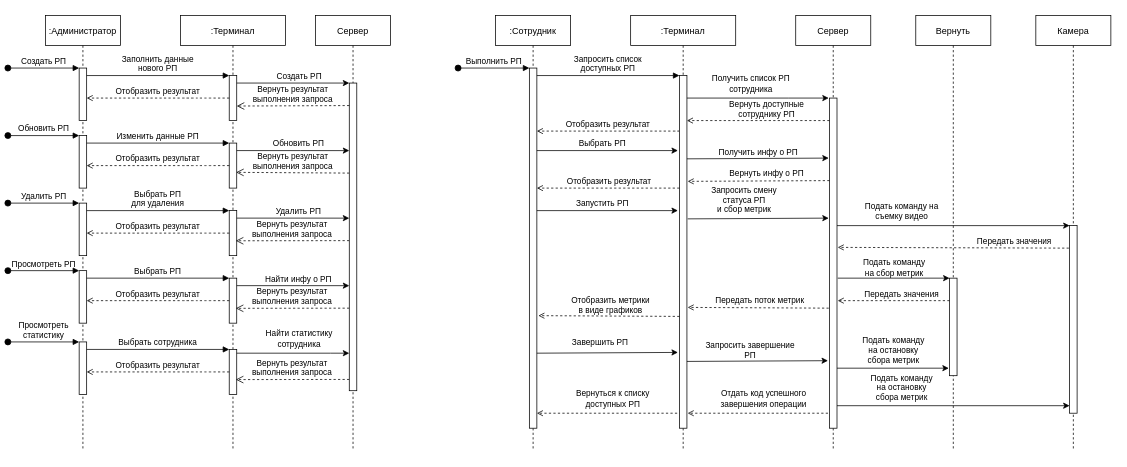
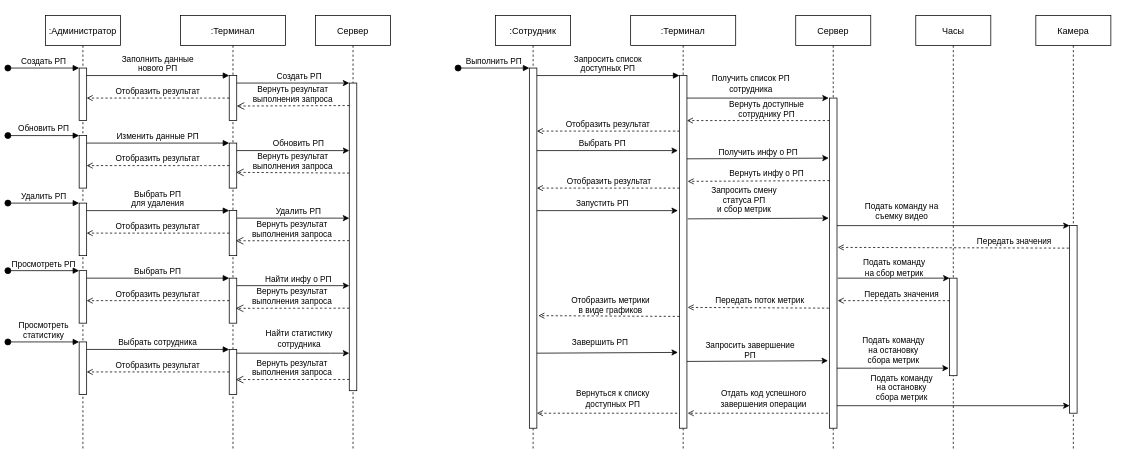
node "Вернуть": label "Вернуть" -> "Часы"
